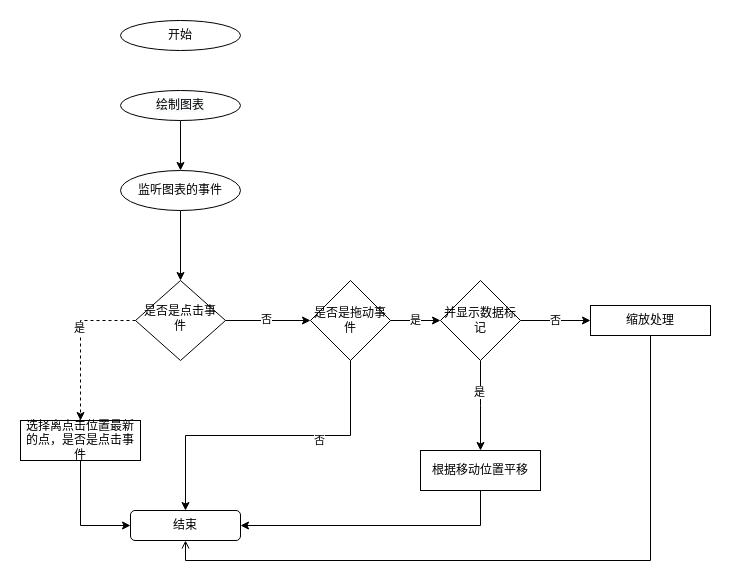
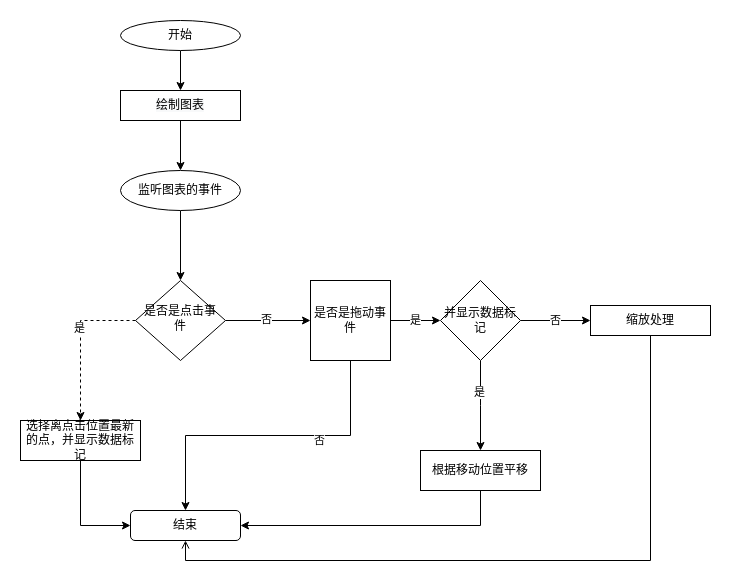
edge "开始" -> "绘制图表": added
node "绘制图表": shape ellipse -> rectangle
node "是否是拖动事件": shape diamond -> rectangle
node "选择离点击位置最新的点，是否是点击事件": label "选择离点击位置最新的点，是否是点击事件" -> "选择离点击位置最新的点，并显示数据标记"
